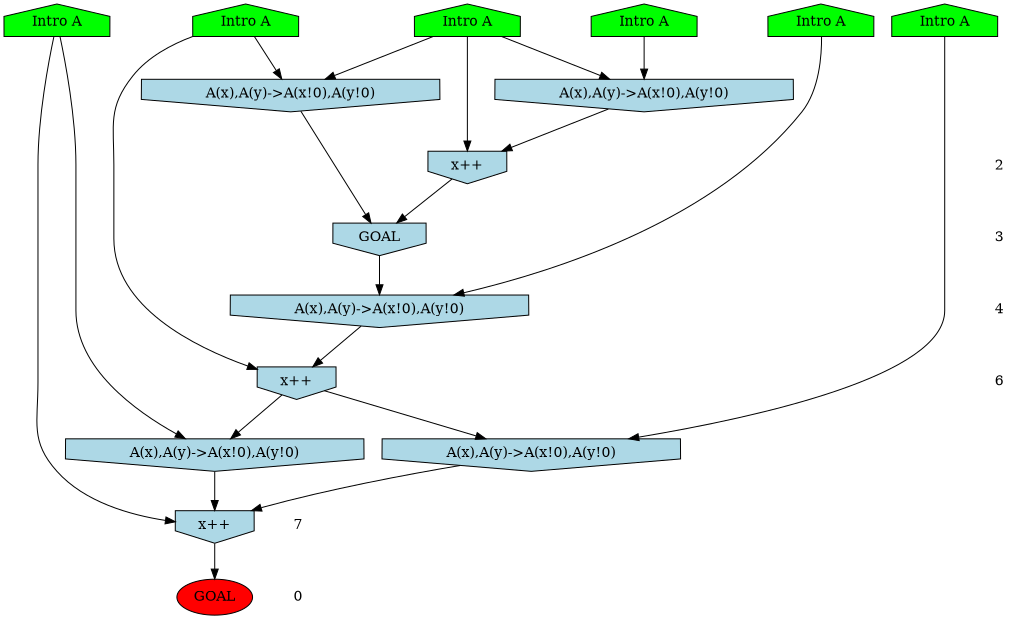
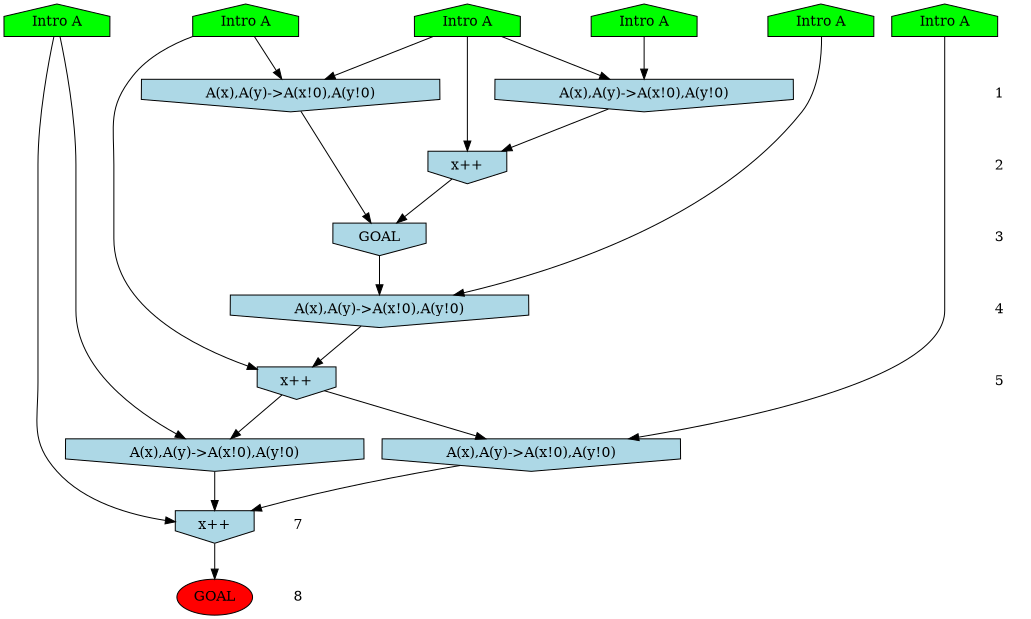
node "1": added
node "6": label "6" -> "5"
node "0": label "0" -> "8"
